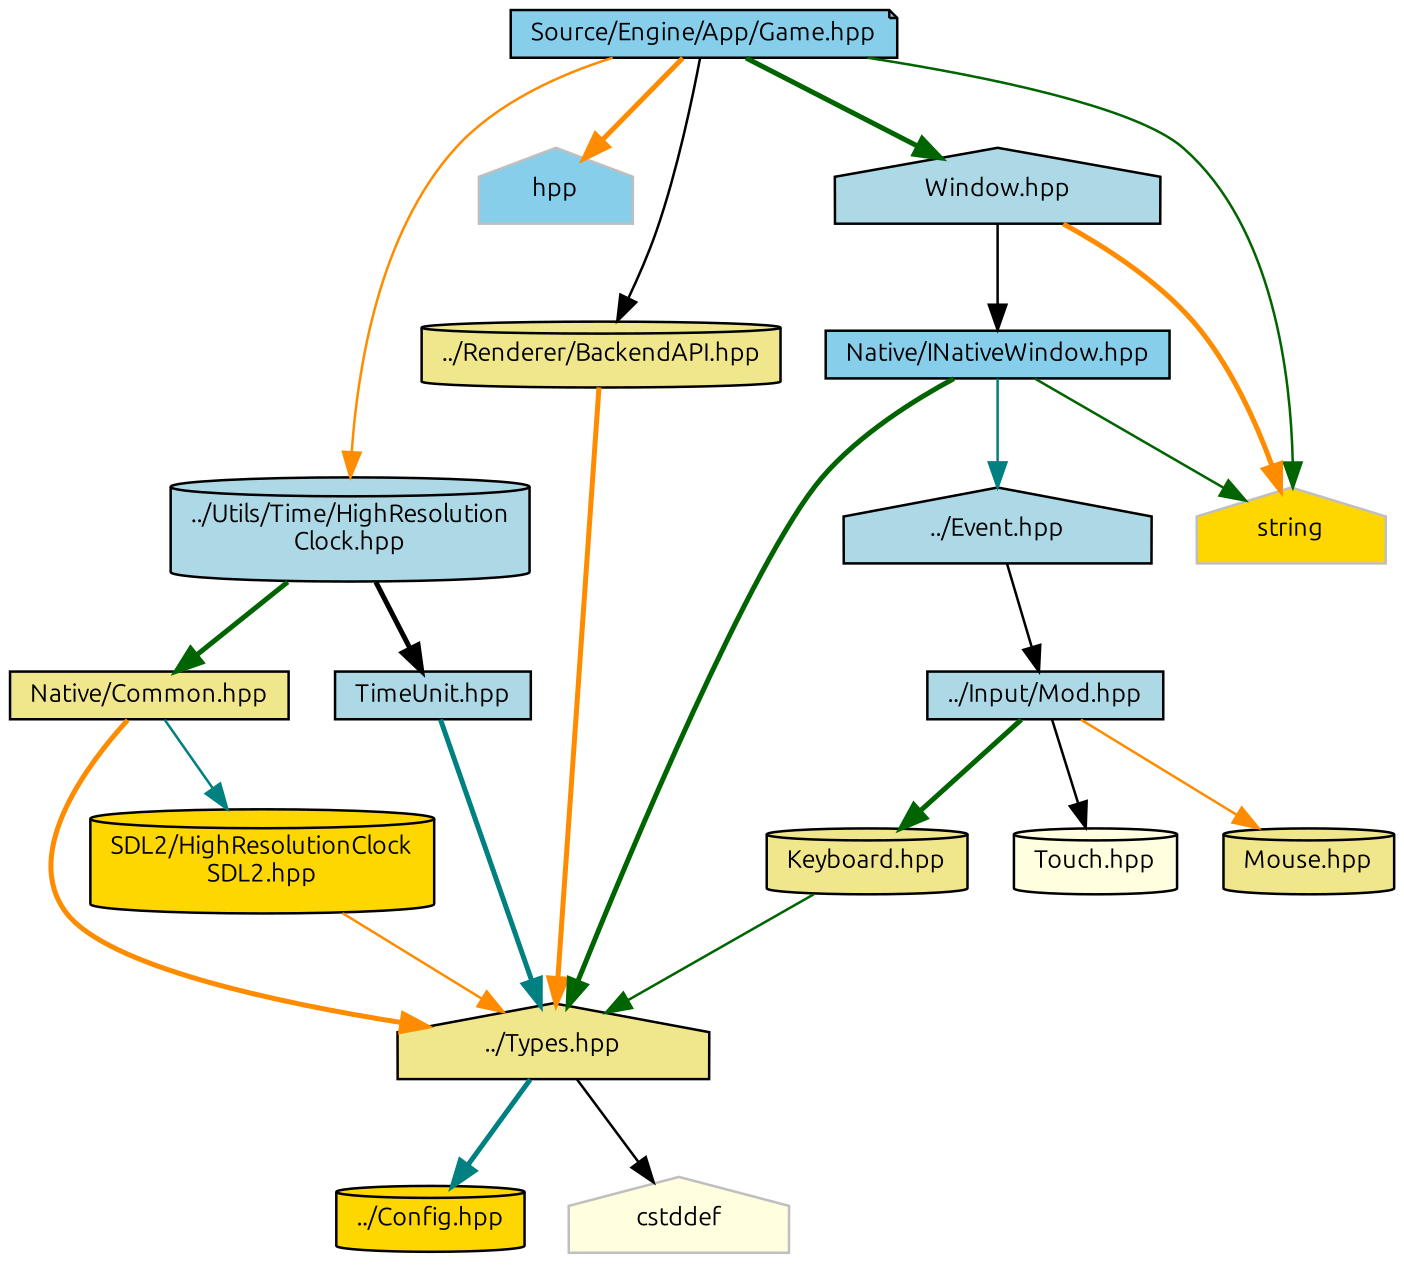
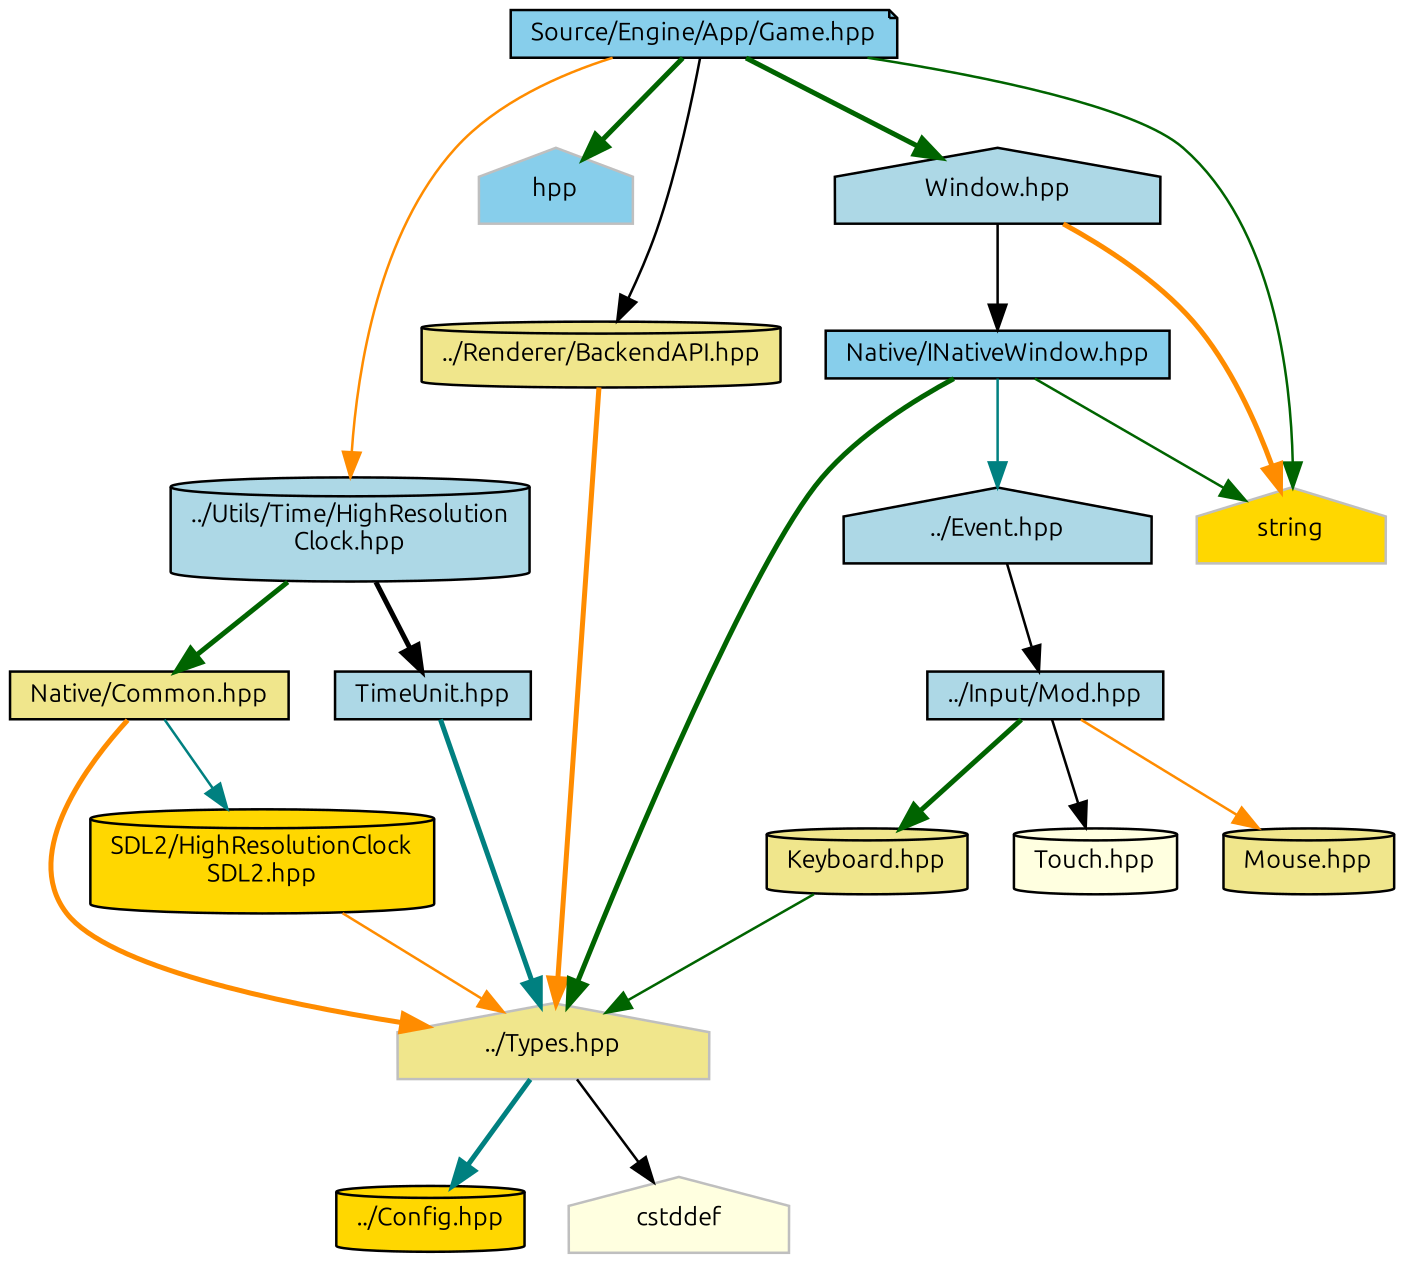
edge "Source/Engine/App/Game.hpp" -> "hpp": color darkorange -> darkgreen
node "../Types.hpp": color black -> grey75
